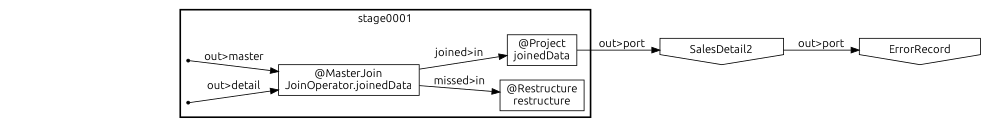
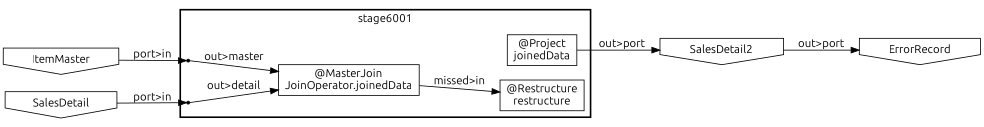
cluster "stage0001": label "stage0001" -> "stage6001"
node "ItemMaster": added
edge "@MasterJoin JoinOperator.joinedData" -> "@Project joinedData": removed, label "joined>in"
node "SalesDetail": added
